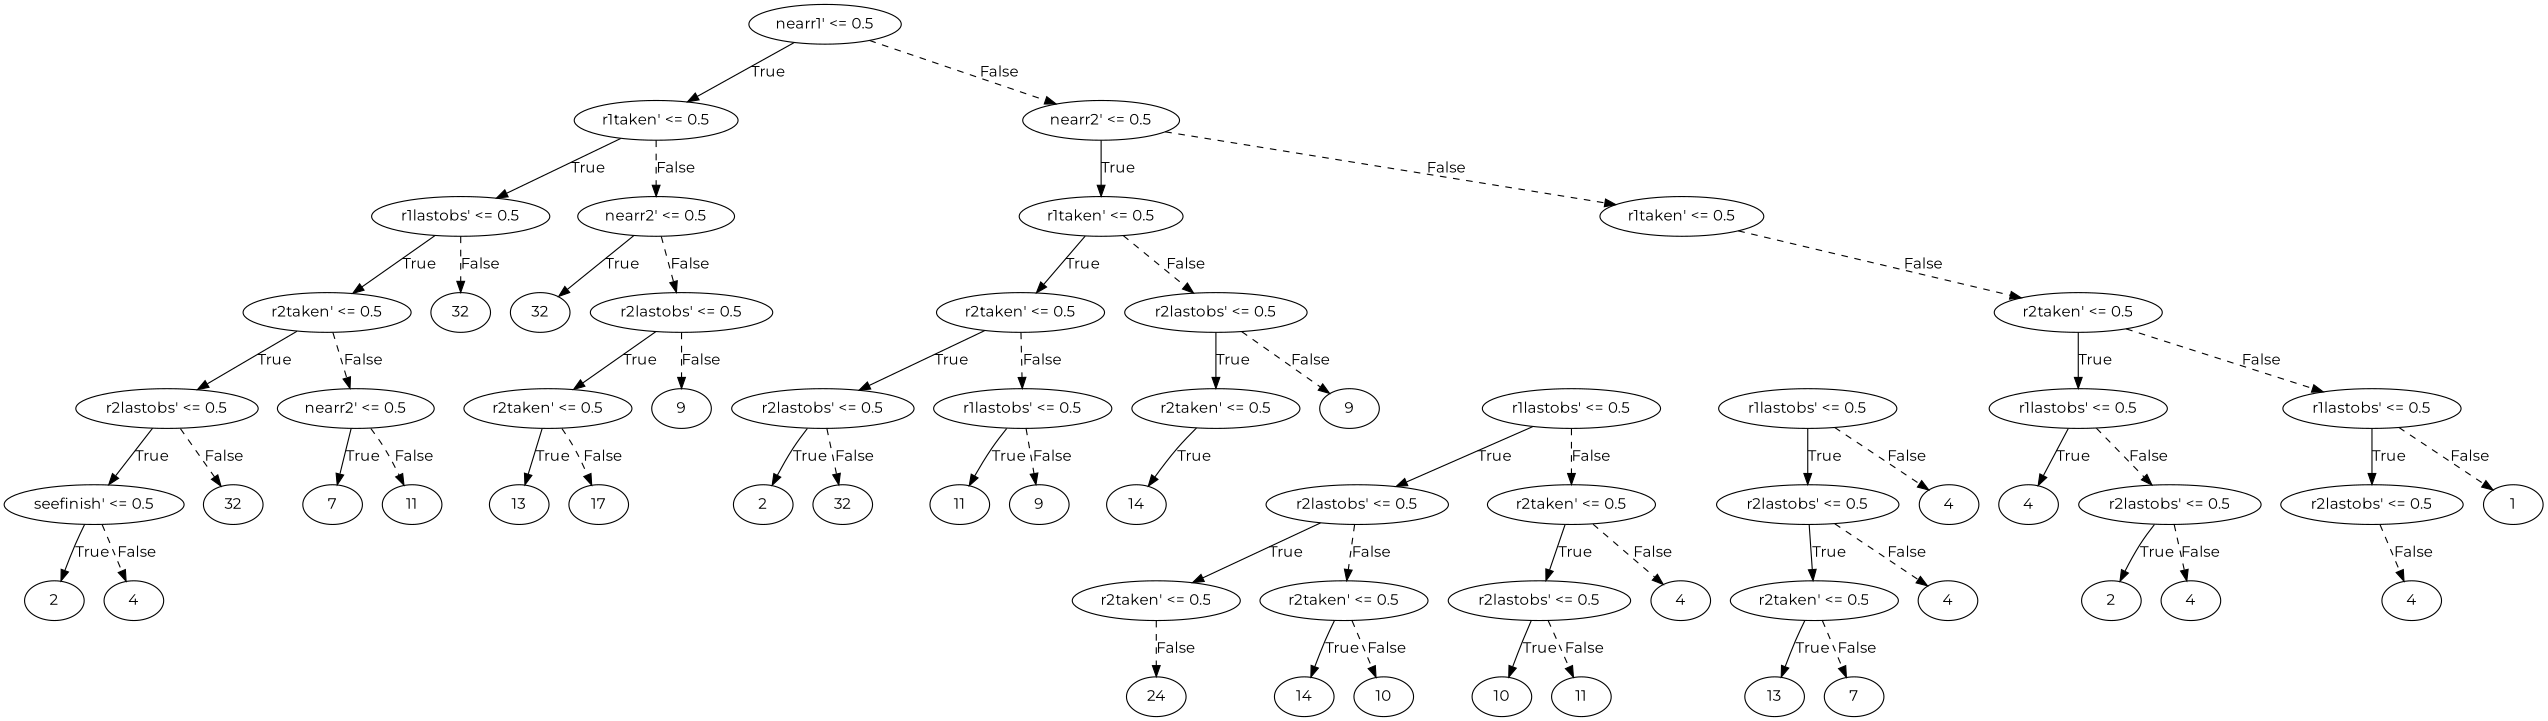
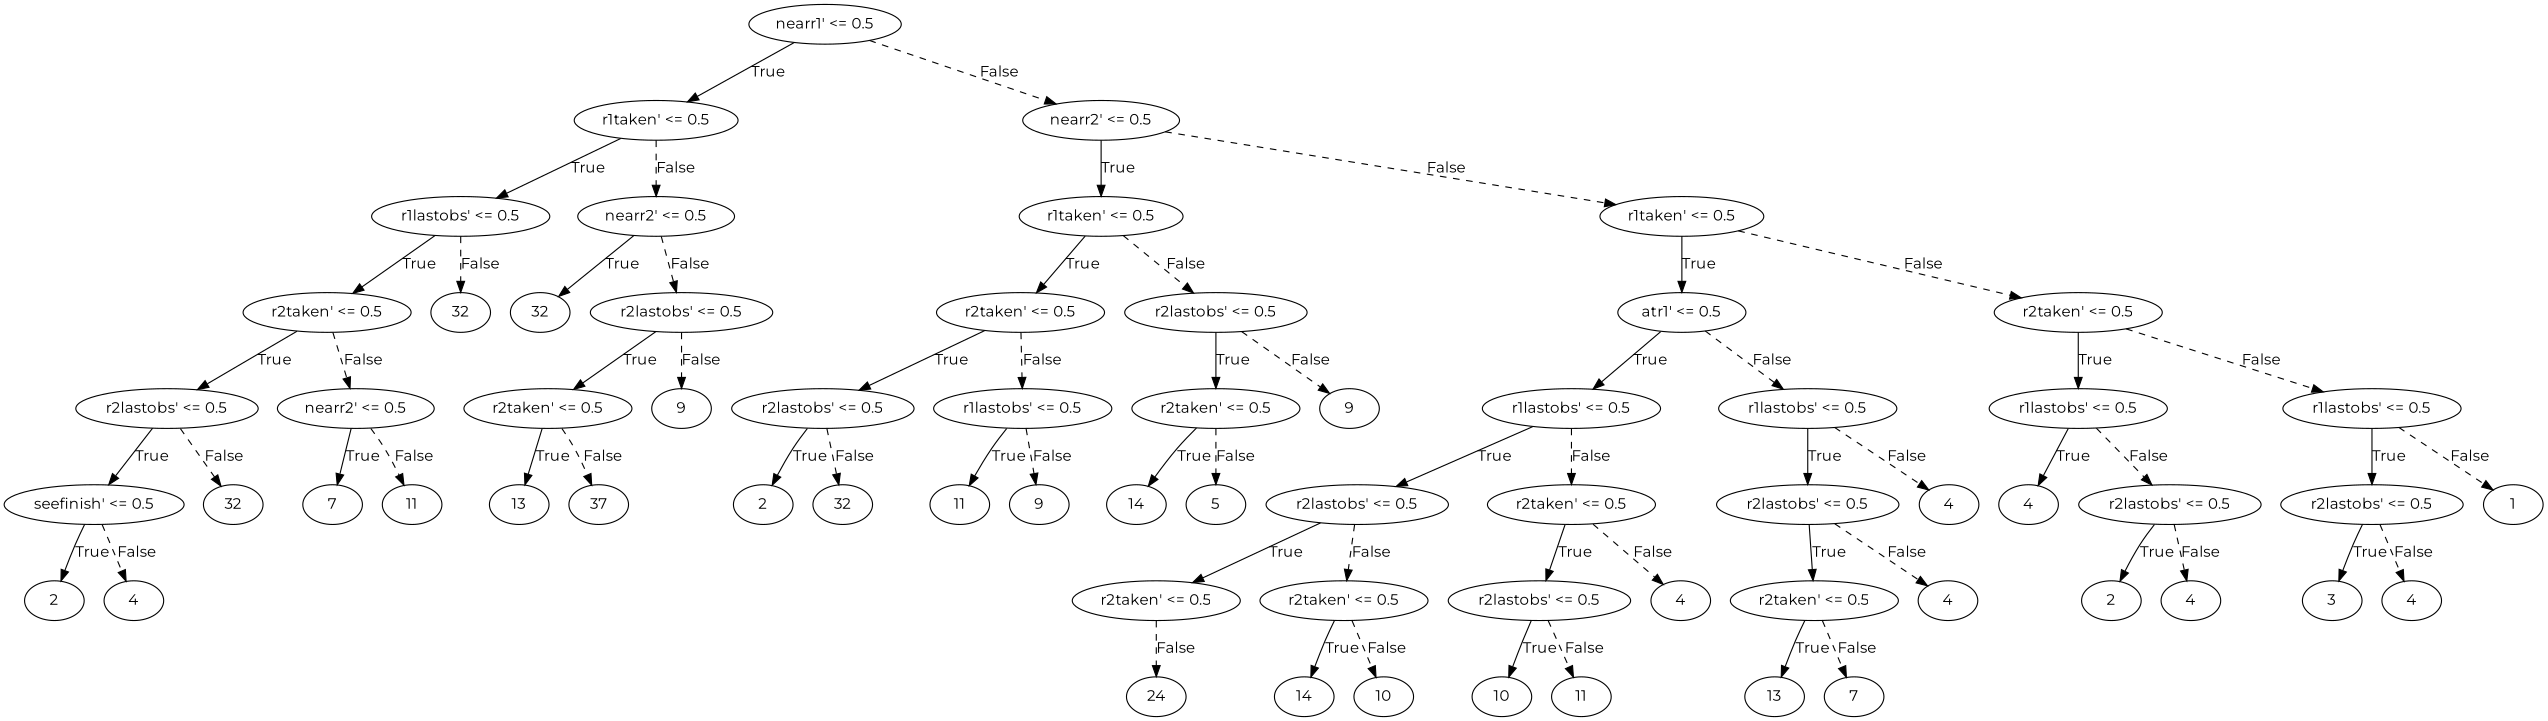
node "atr1' <= 0.5": added
node "17": label "17" -> "37"
node "5": added
node "3": added
